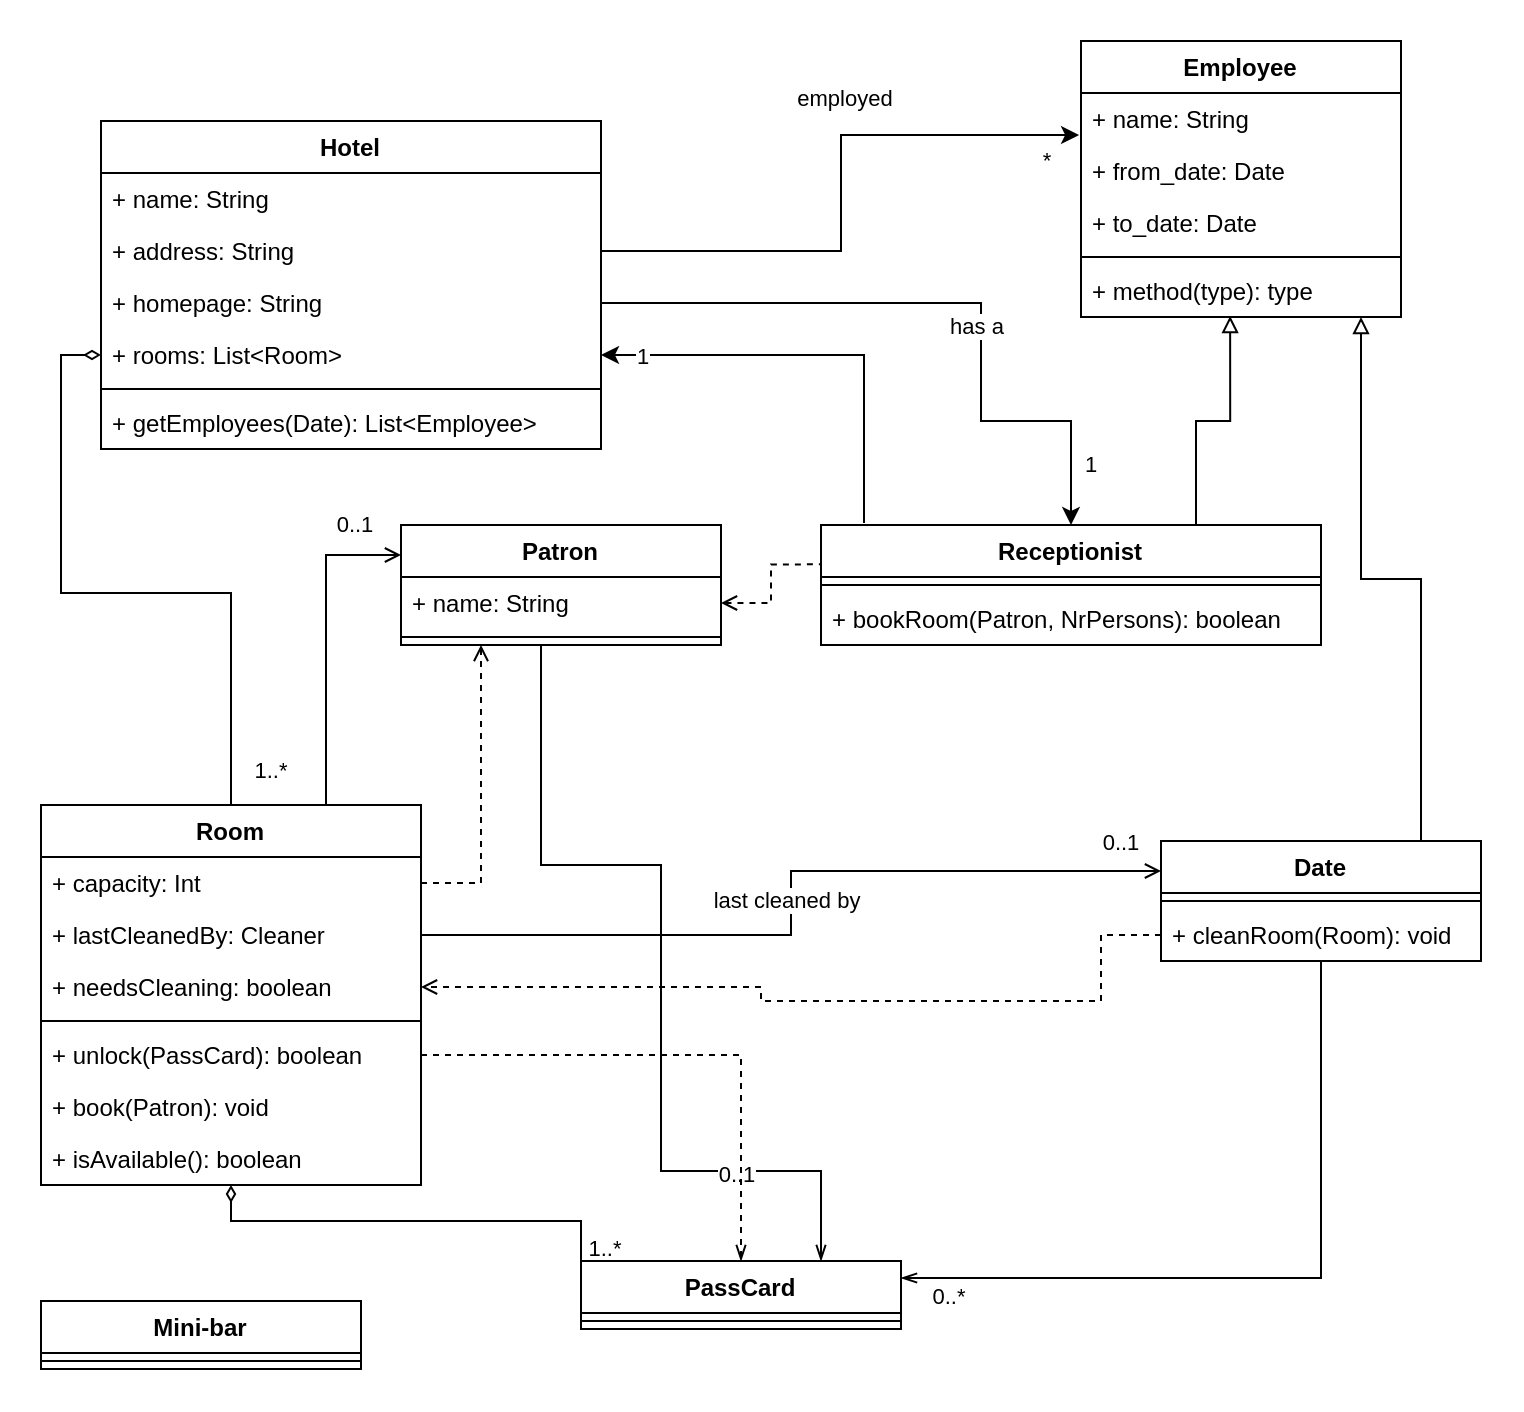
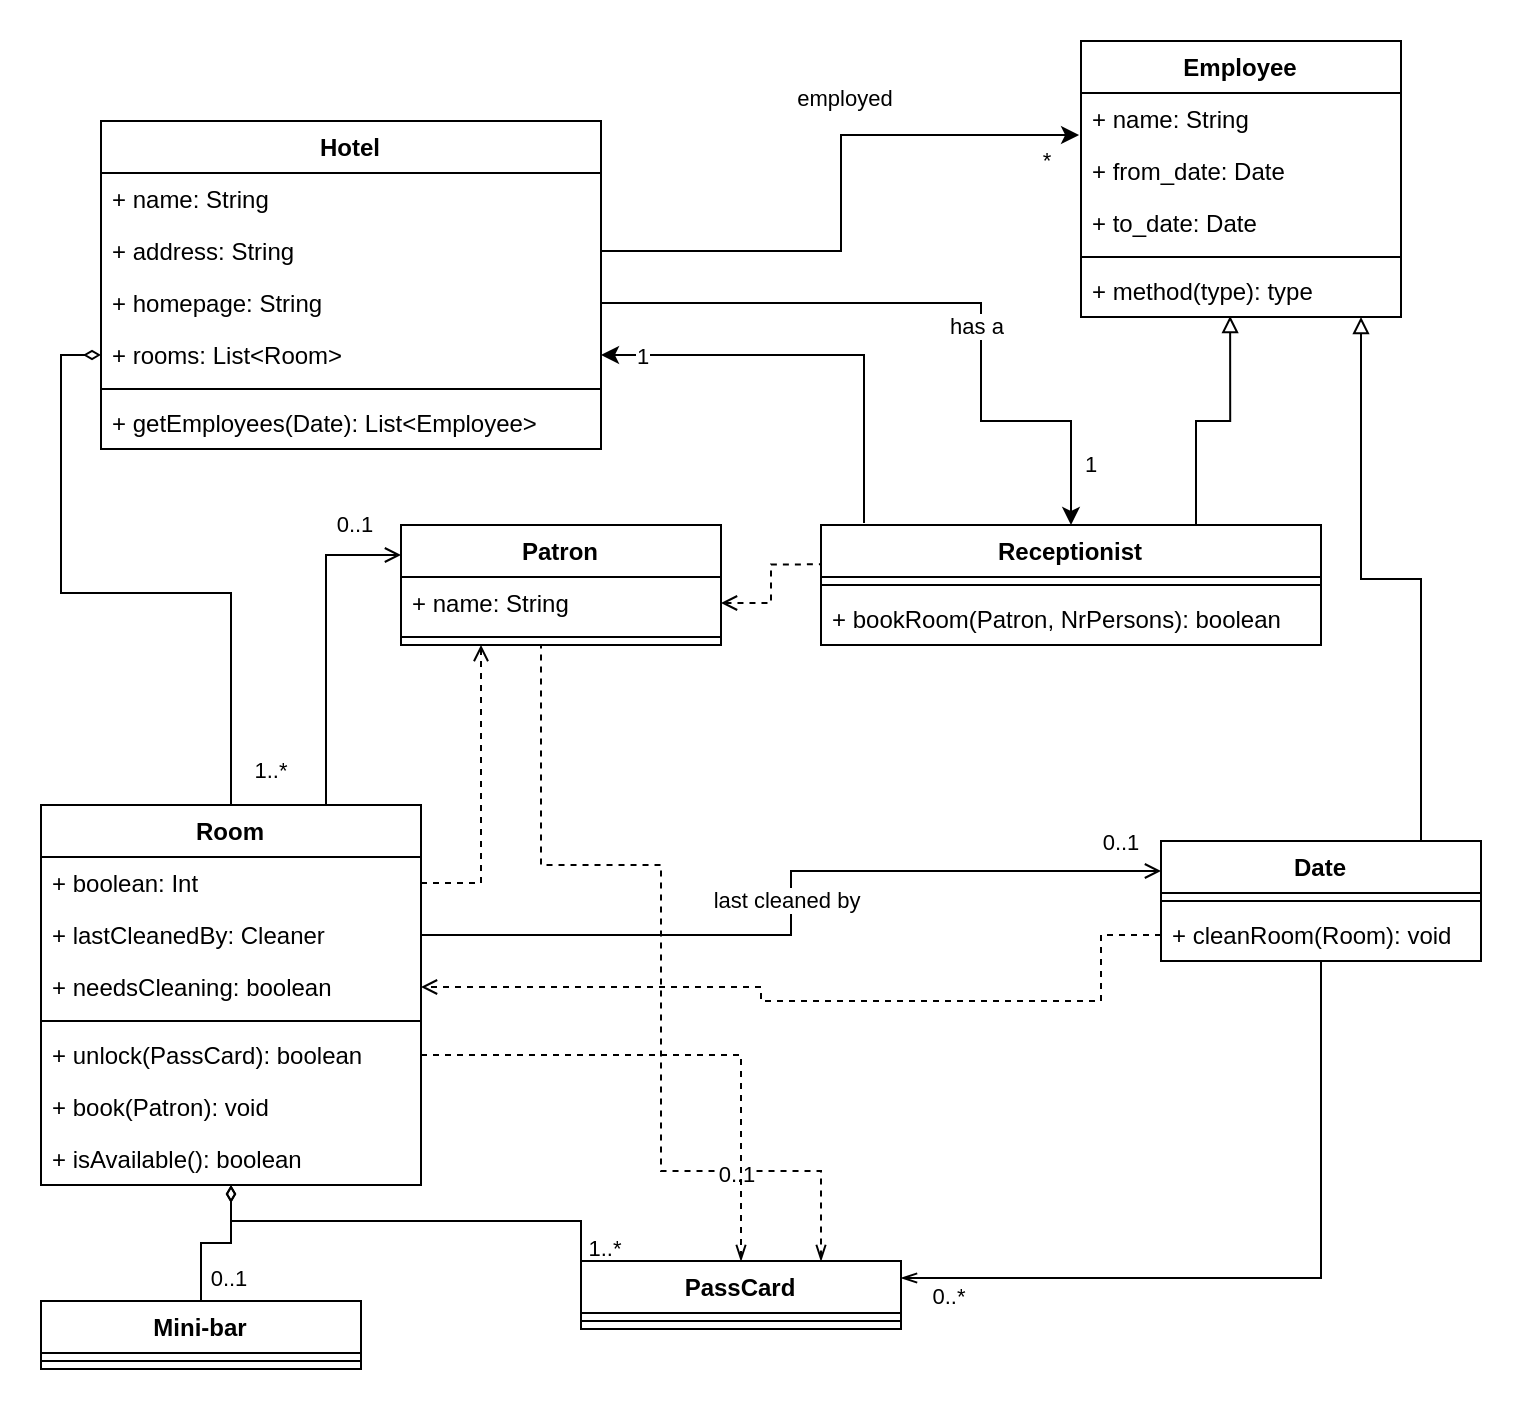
edge "Patron" -> "PassCard": style solid -> dashed
node "+ capacity: Int": label "+ capacity: Int" -> "+ boolean: Int"
edge "Mini-bar" -> "Room": added, label "0..1"
